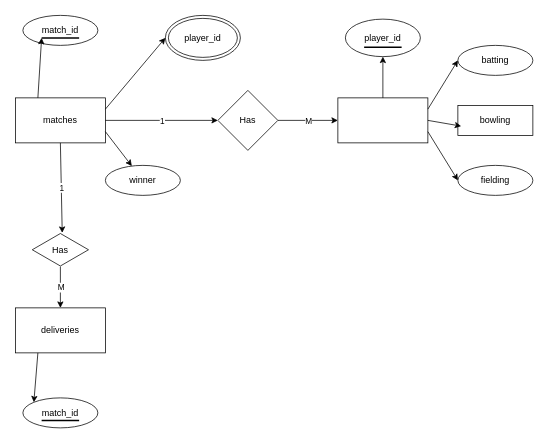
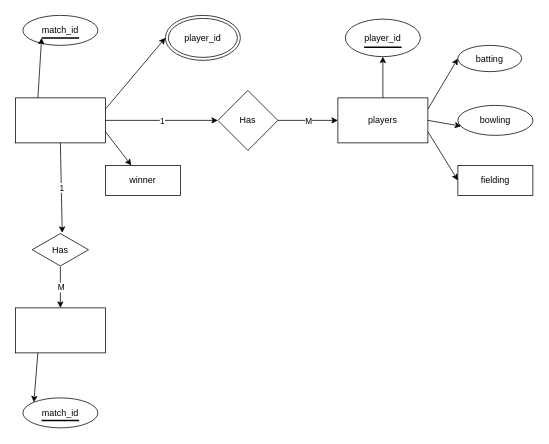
node "batting": size 75x30 -> 64x26
node "matches": removed
node "players": added
node "bowling": shape rectangle -> ellipse
node "winner": shape ellipse -> rectangle
node "fielding": shape ellipse -> rectangle
node "deliveries": removed
